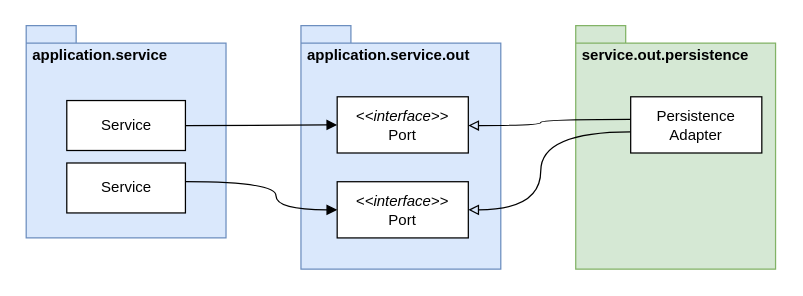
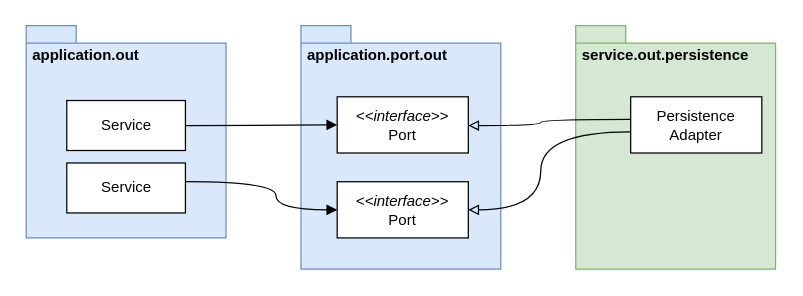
node "application.service": label "application.service" -> "application.out"
node "application.service.out": label "application.service.out" -> "application.port.out"
